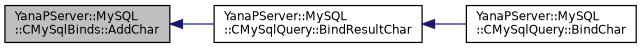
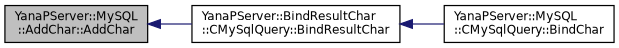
node "YanaPServer::MySQL ::CMySqlBinds::AddChar": label "YanaPServer::MySQL ::CMySqlBinds::AddChar" -> "YanaPServer::MySQL ::AddChar::AddChar"
node "YanaPServer::MySQL ::CMySqlQuery::BindResultChar": label "YanaPServer::MySQL ::CMySqlQuery::BindResultChar" -> "YanaPServer::BindResultChar ::CMySqlQuery::BindResultChar"
